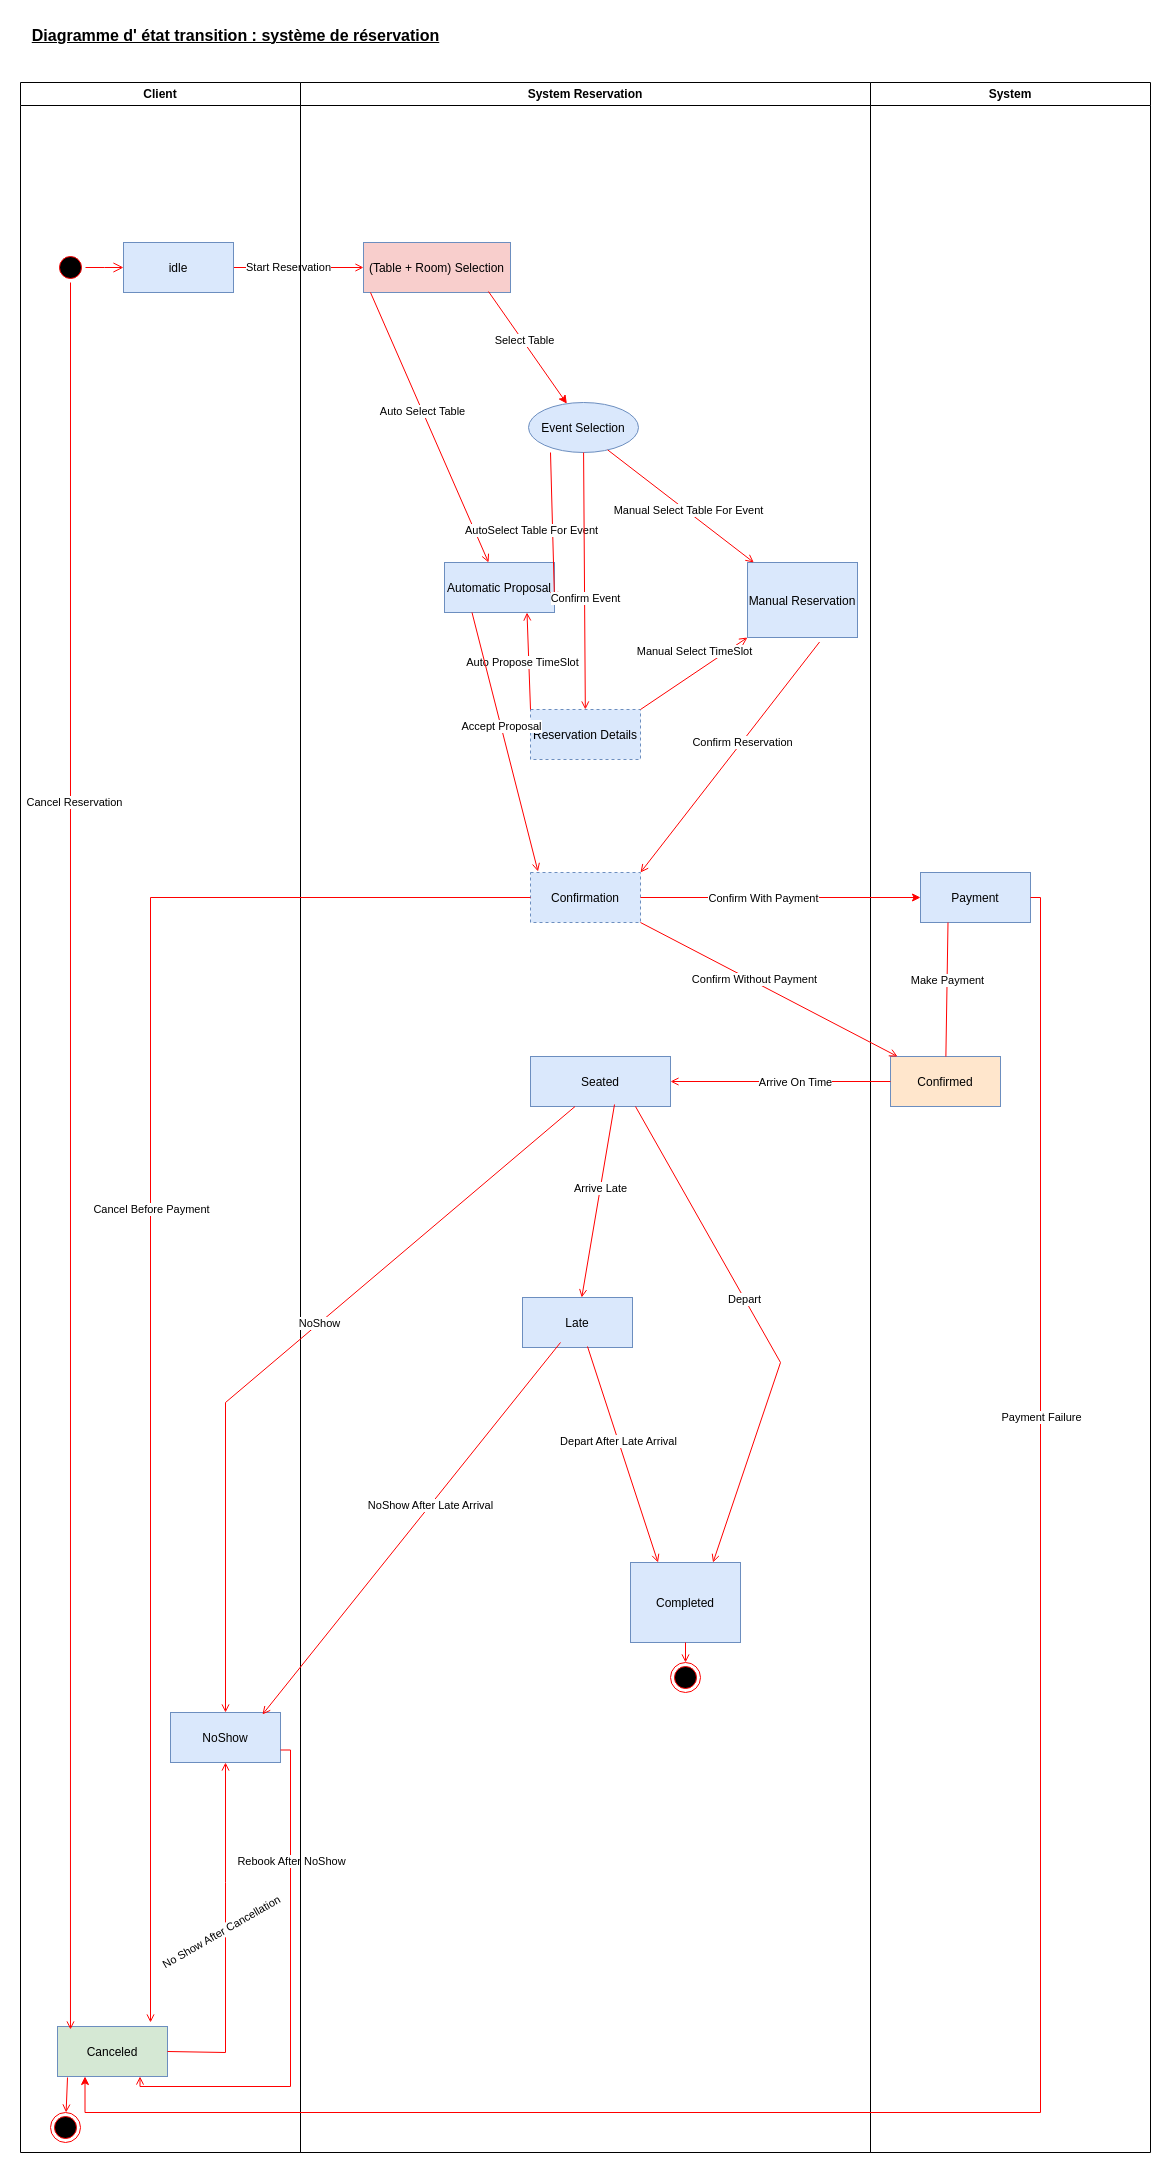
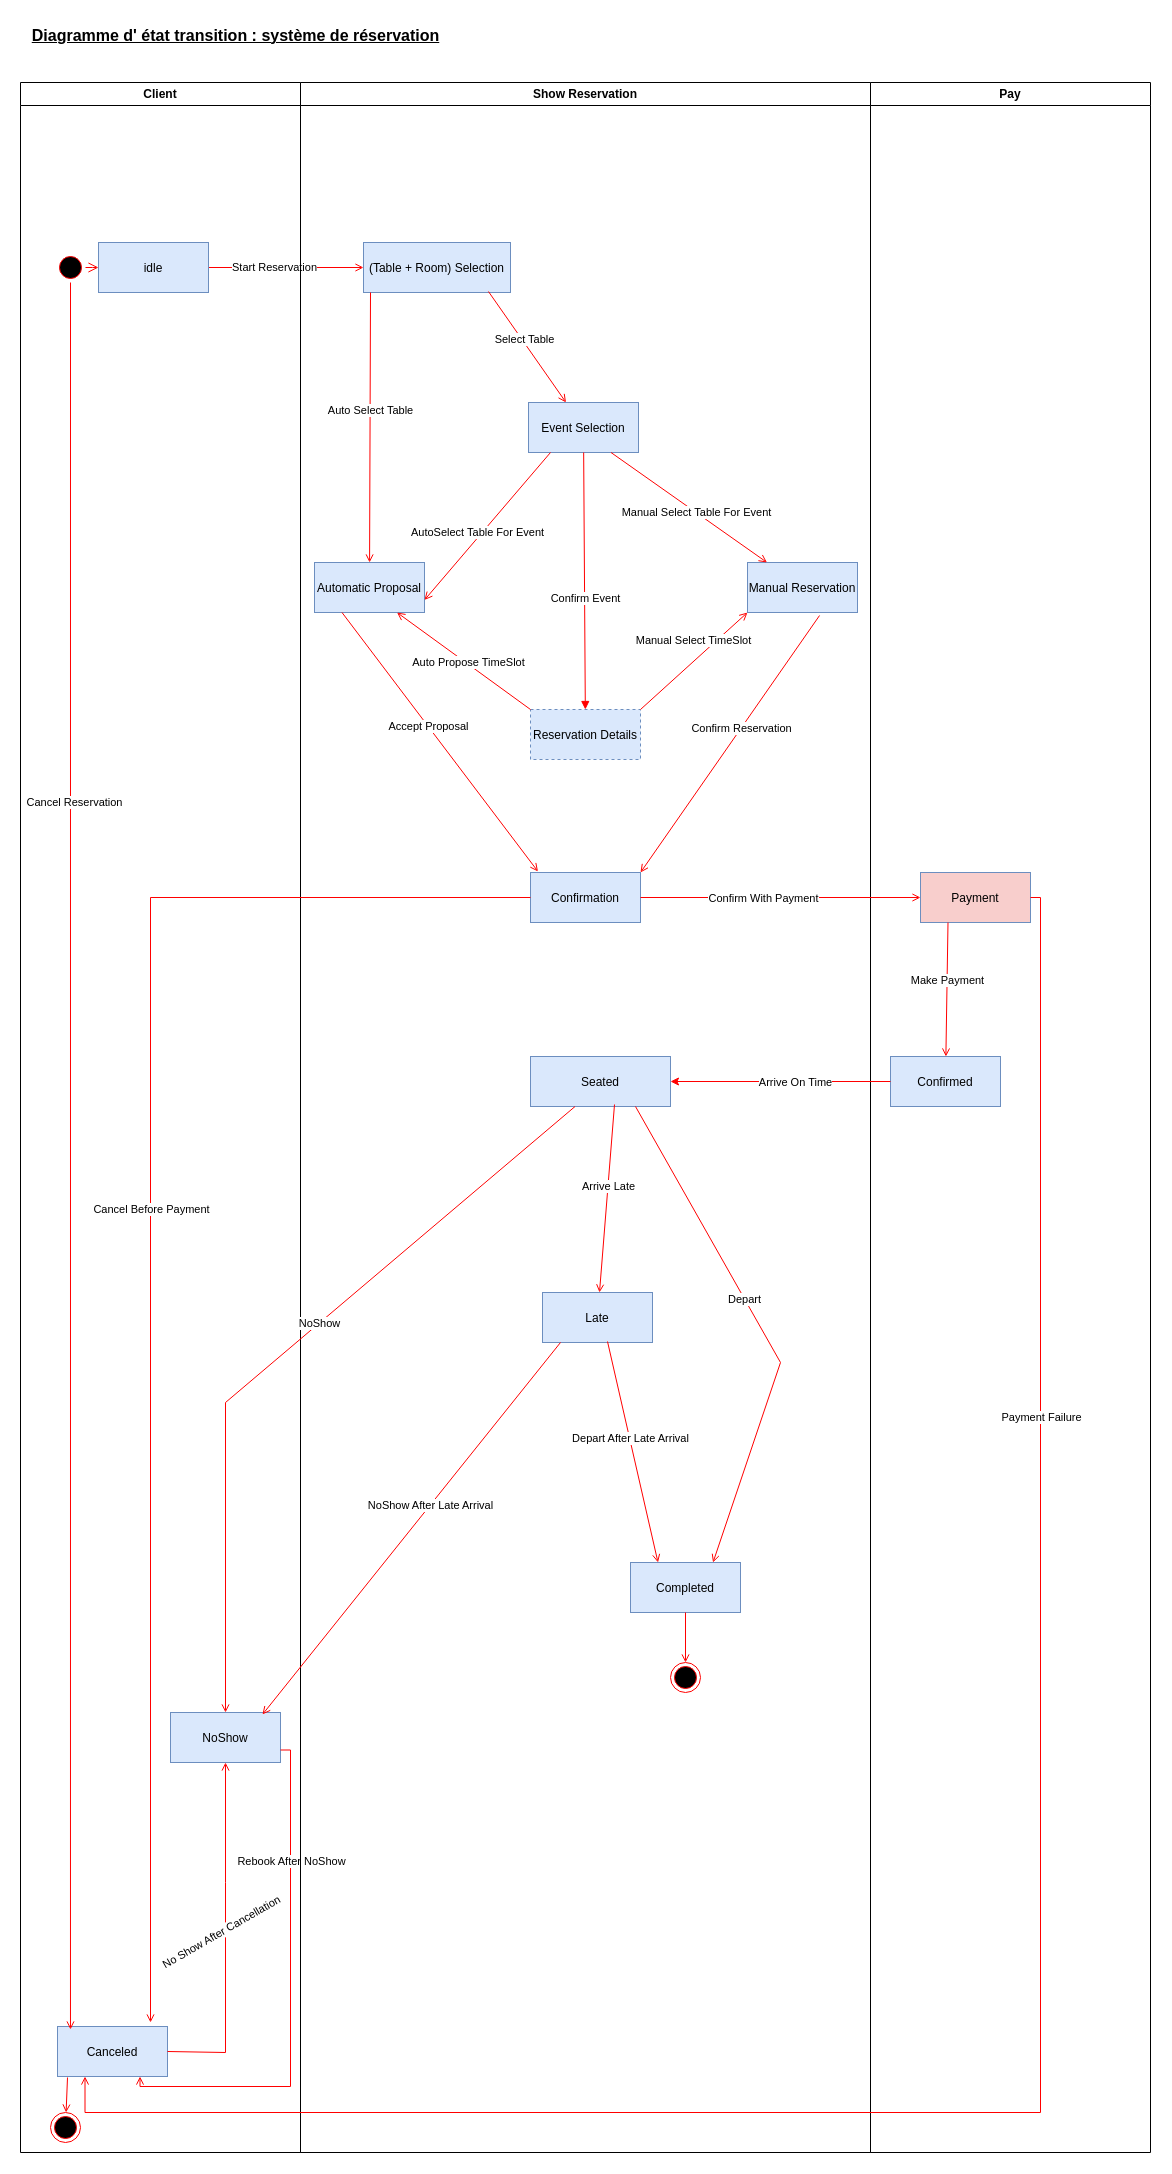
node "System Reservation": label "System Reservation" -> "Show Reservation"
node "System": label "System" -> "Pay"
node "idle": moved (179, 268) -> (154, 268)
node "(Table + Room) Selection": fillcolor #f8cecc -> #dae8fc
edge "(Table + Room) Selection" -> "Event Selection": arrowhead classic -> open
node "Event Selection": shape ellipse -> rectangle
node "Automatic Proposal": moved (500, 588) -> (370, 588)
node "Manual Reservation": size 110x75 -> 110x50
edge "Event Selection" -> "Reservation Details": arrowhead open -> block
node "Confirmation": style dashed -> solid
edge "Confirmation" -> "Payment": arrowhead classic -> open
node "Payment": fillcolor #dae8fc -> #f8cecc
edge "Confirmation" -> "Confirmed": removed, label "Confirm Without Payment"
edge "Payment" -- "Confirmed": arrowhead none -> open
edge "Confirmed" -> "Seated": arrowhead open -> classic
node "Confirmed": fillcolor #ffe6cc -> #dae8fc
node "Late": moved (578, 1323) -> (598, 1318)
node "Completed": size 110x80 -> 110x50
node "Canceled": fillcolor #d5e8d4 -> #dae8fc
edge "Payment" -> "Canceled": arrowhead classic -> open
